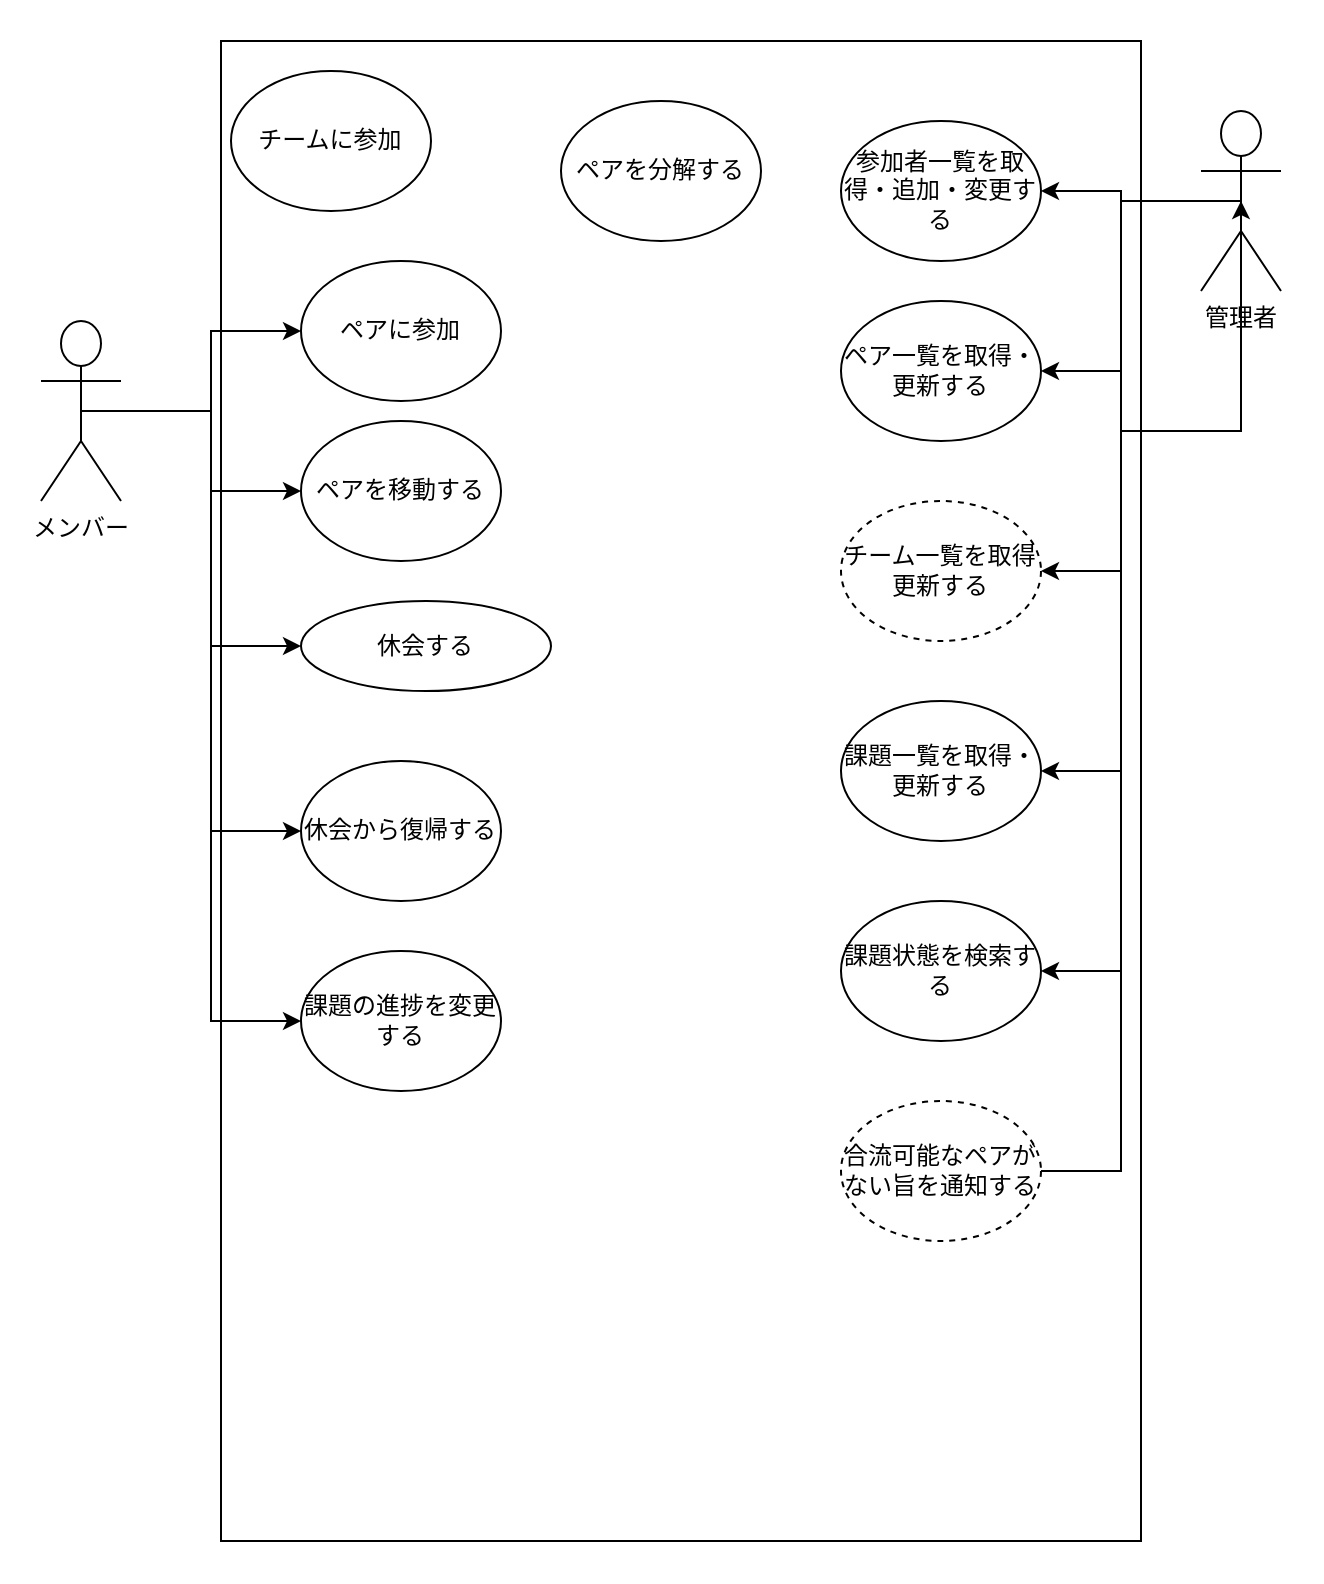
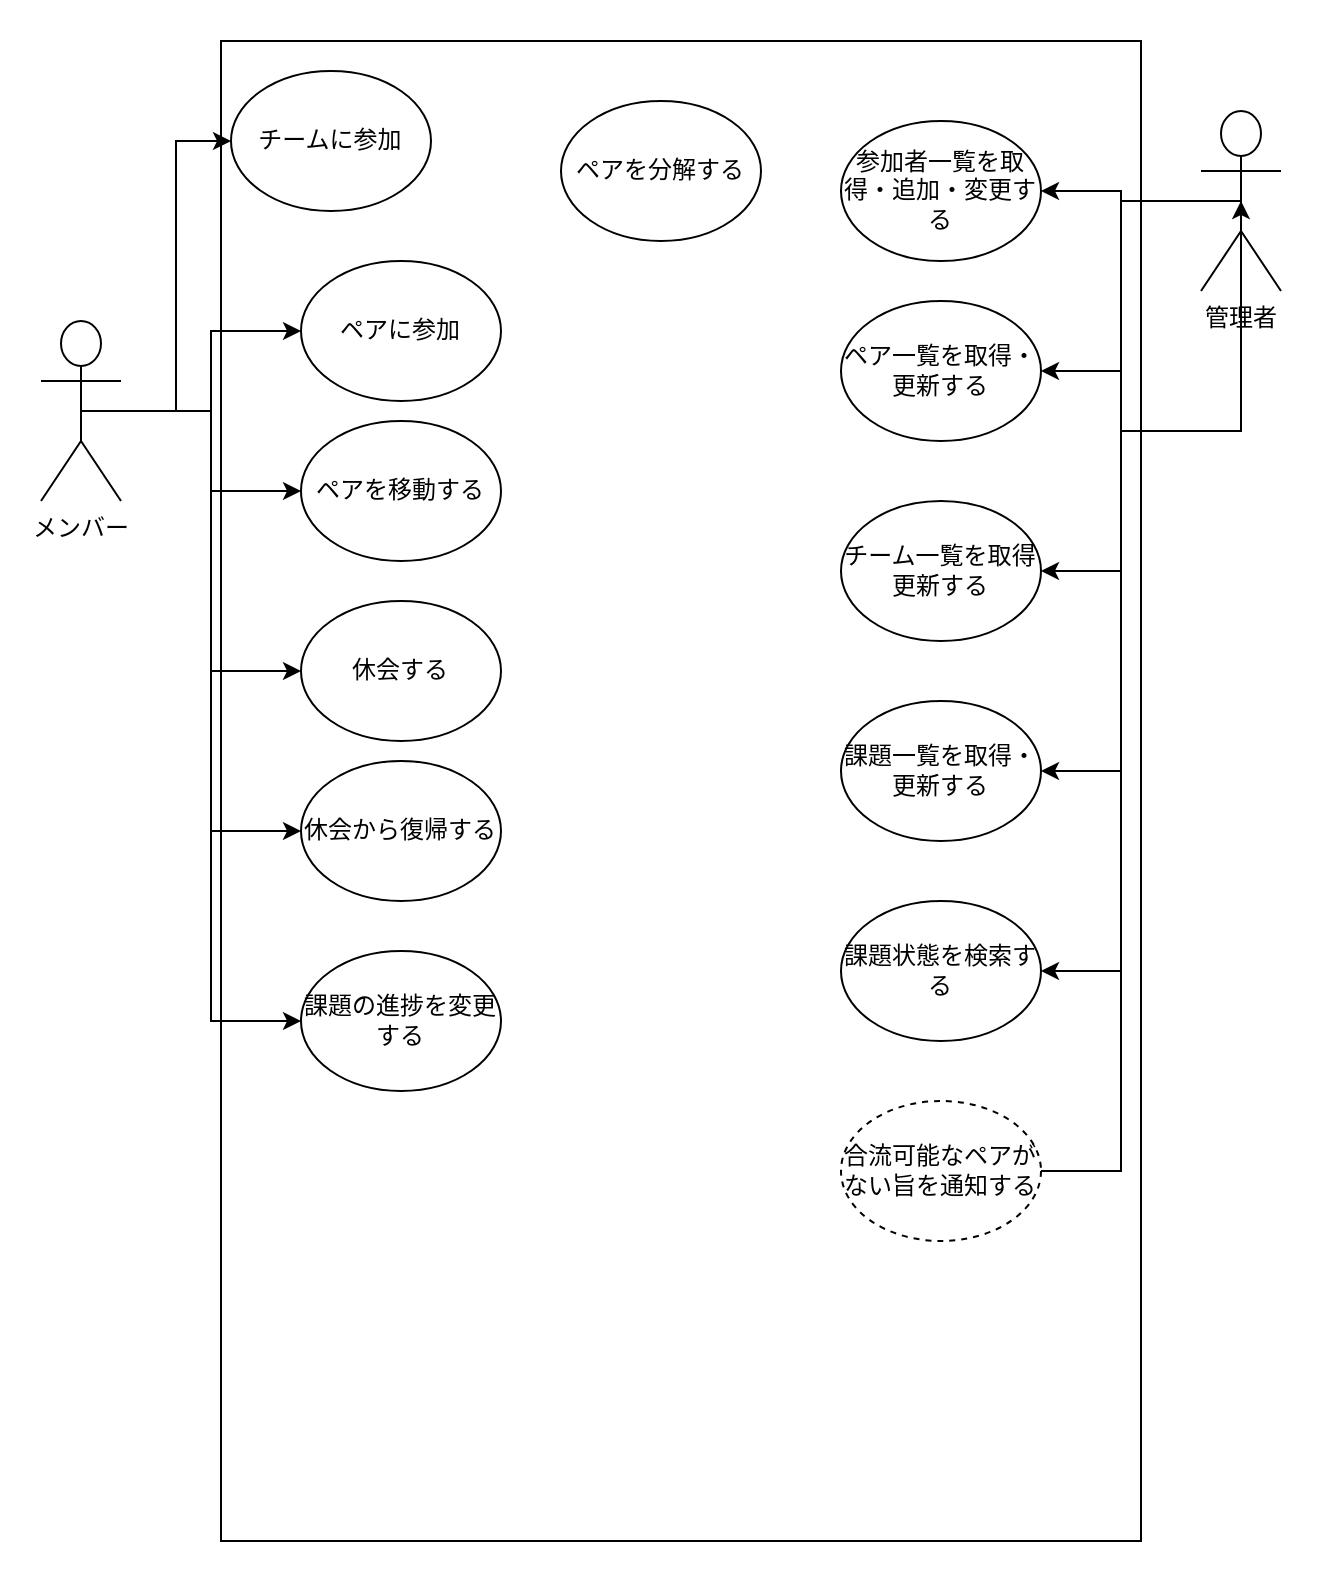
edge "メンバー" -> "チームに参加": added
node "チーム一覧を取得更新する": style dashed -> solid
node "休会する": size 250x90 -> 200x140
